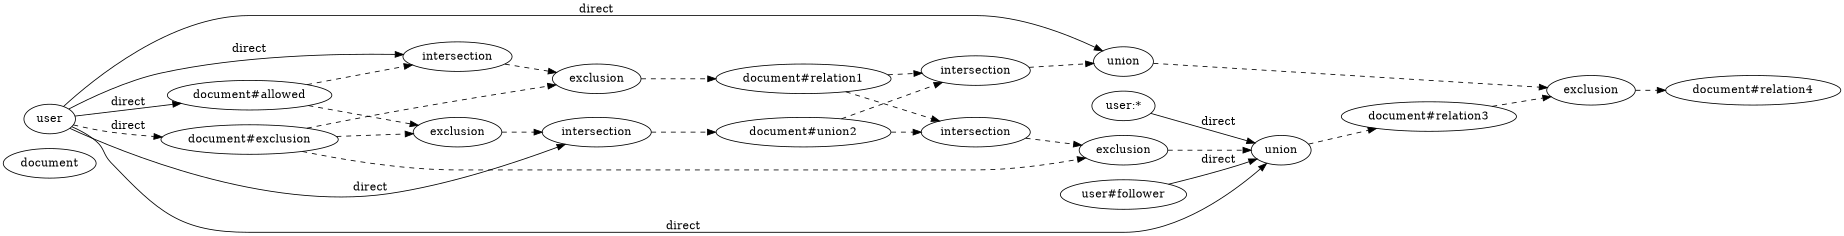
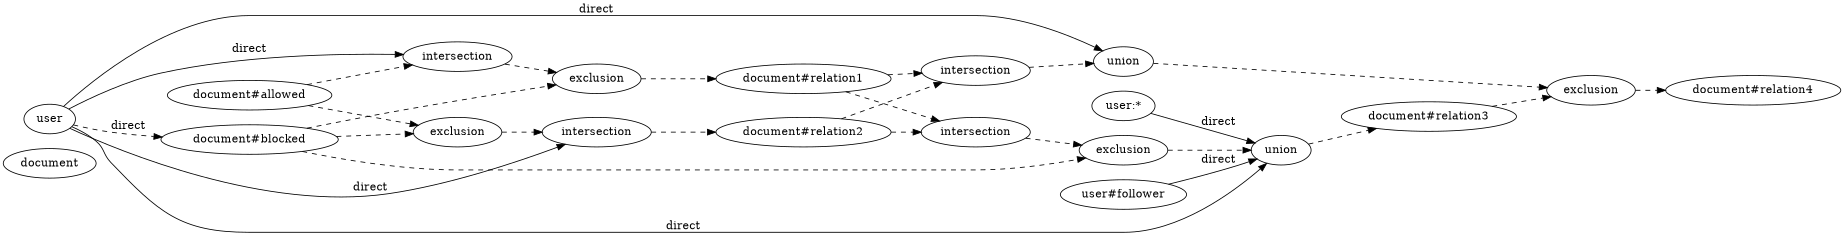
edge "user" -> "document#allowed": removed, label "direct"
node "document#union2": label "document#union2" -> "document#relation2"
node "document#exclusion": label "document#exclusion" -> "document#blocked"
